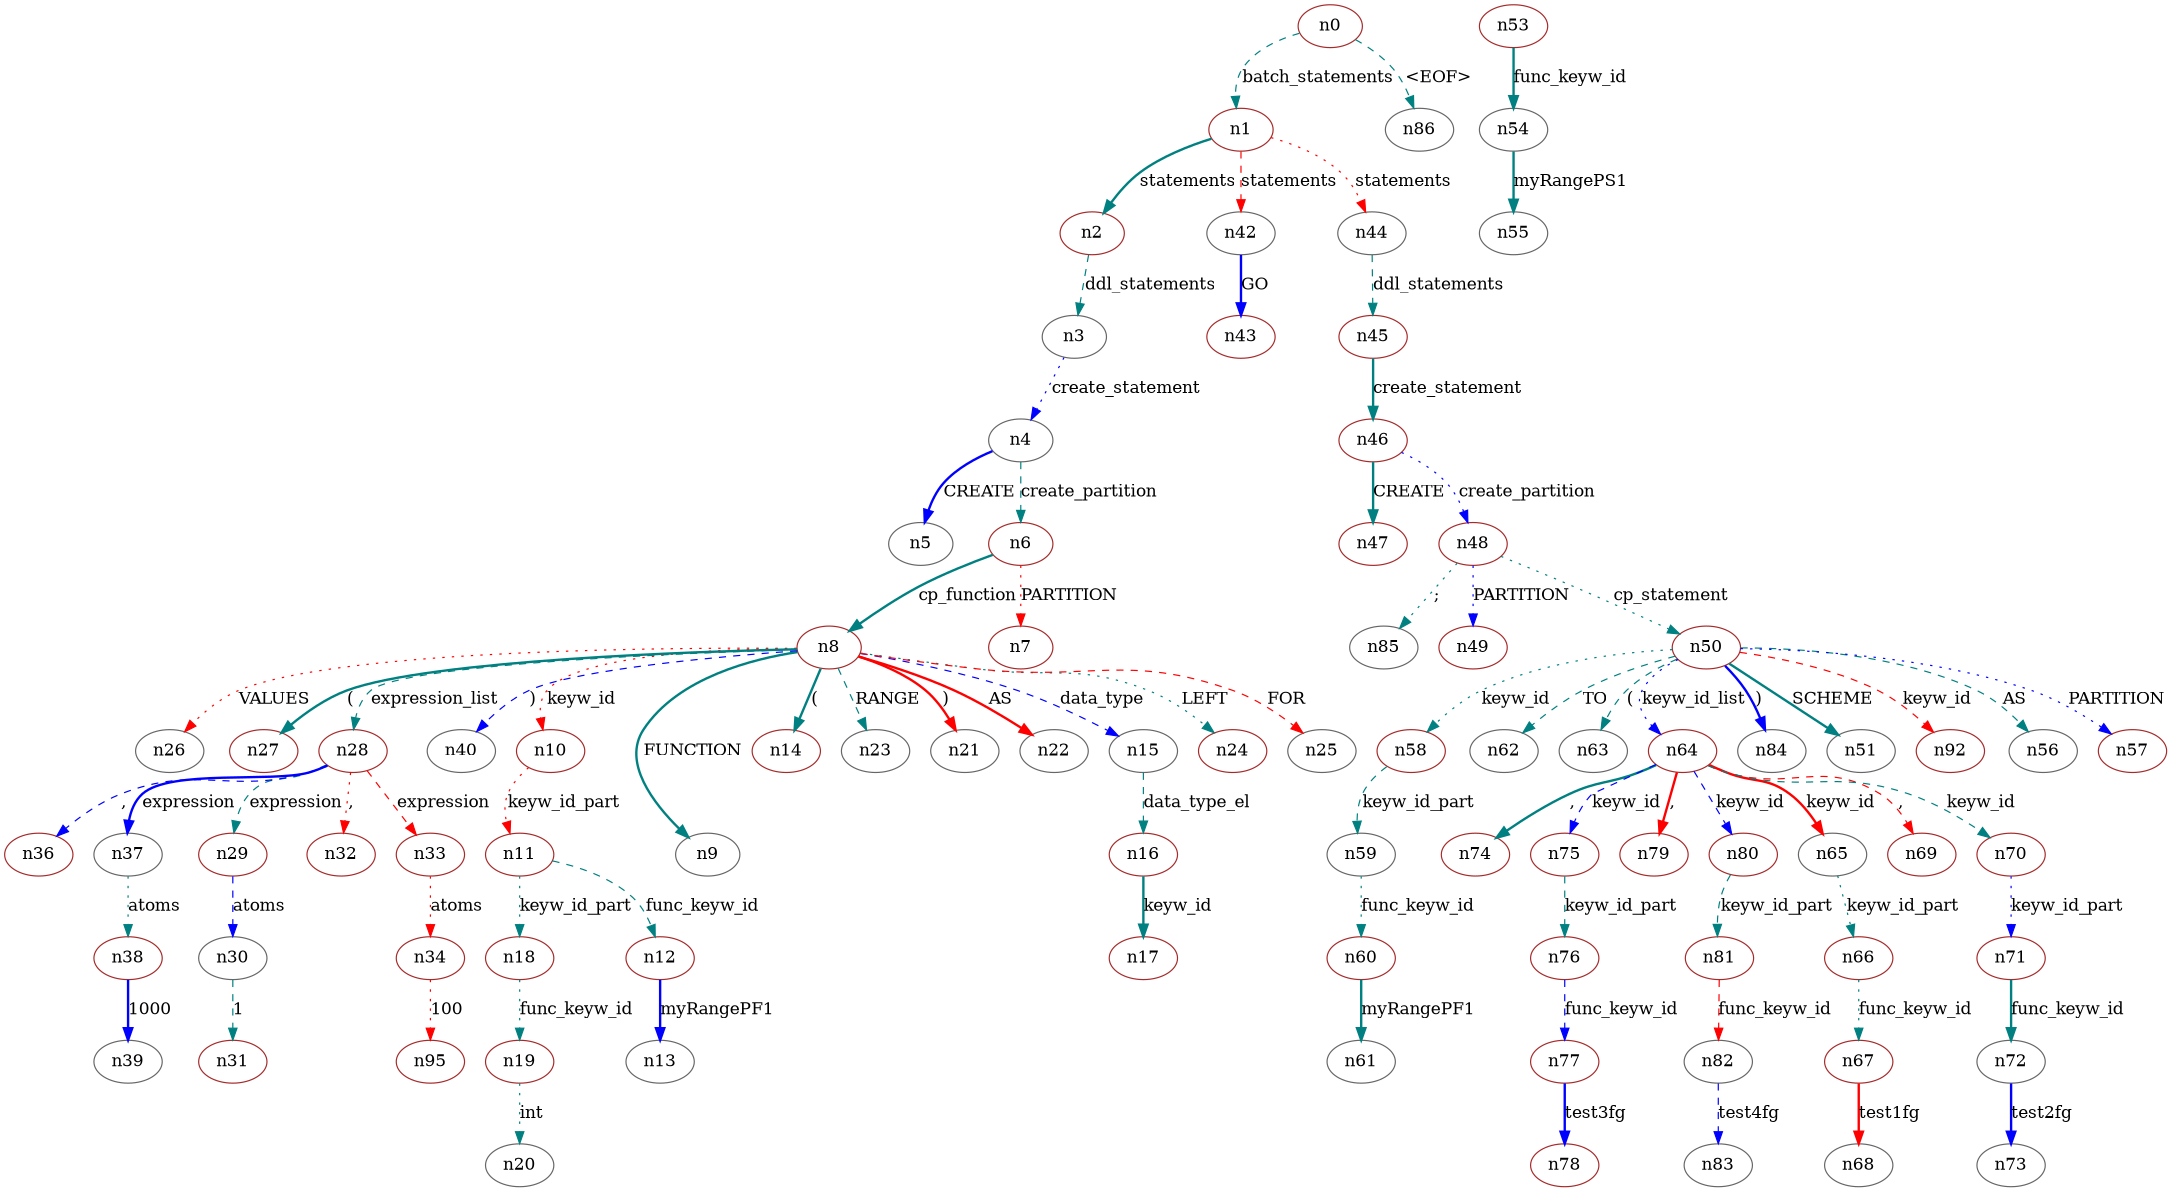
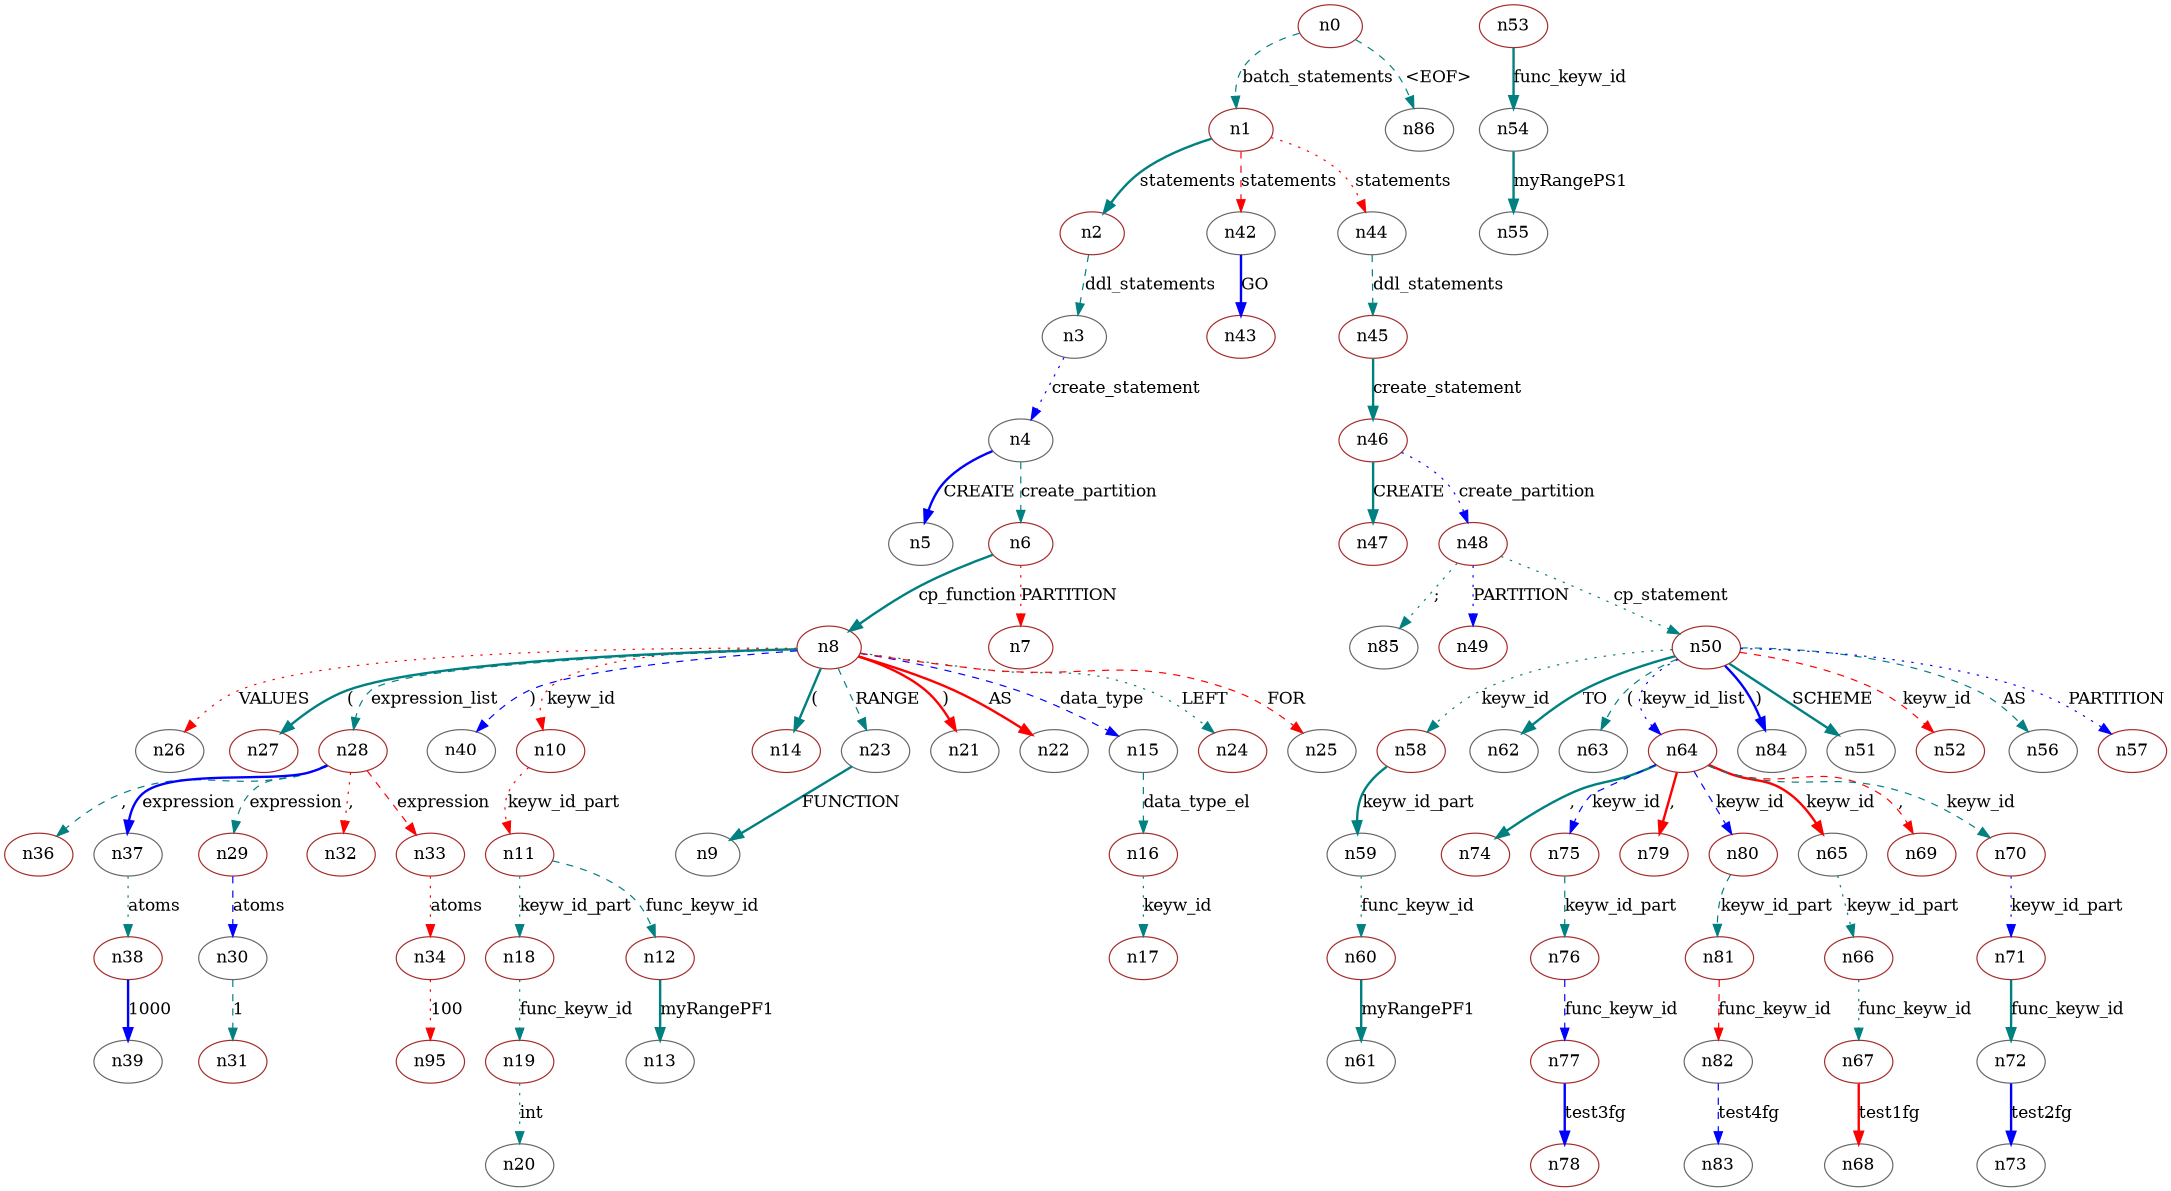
edge "n50" -> "n62": style dashed -> bold
edge "n8" -> "n9": now "n23" -> "n9"
node "n92": label "n92" -> "n52"
edge "n28" -> "n36": color blue -> teal
edge "n58" -> "n59": style dashed -> bold
edge "n16" -> "n17": style bold -> dotted
edge "n12" -> "n13": color blue -> teal
